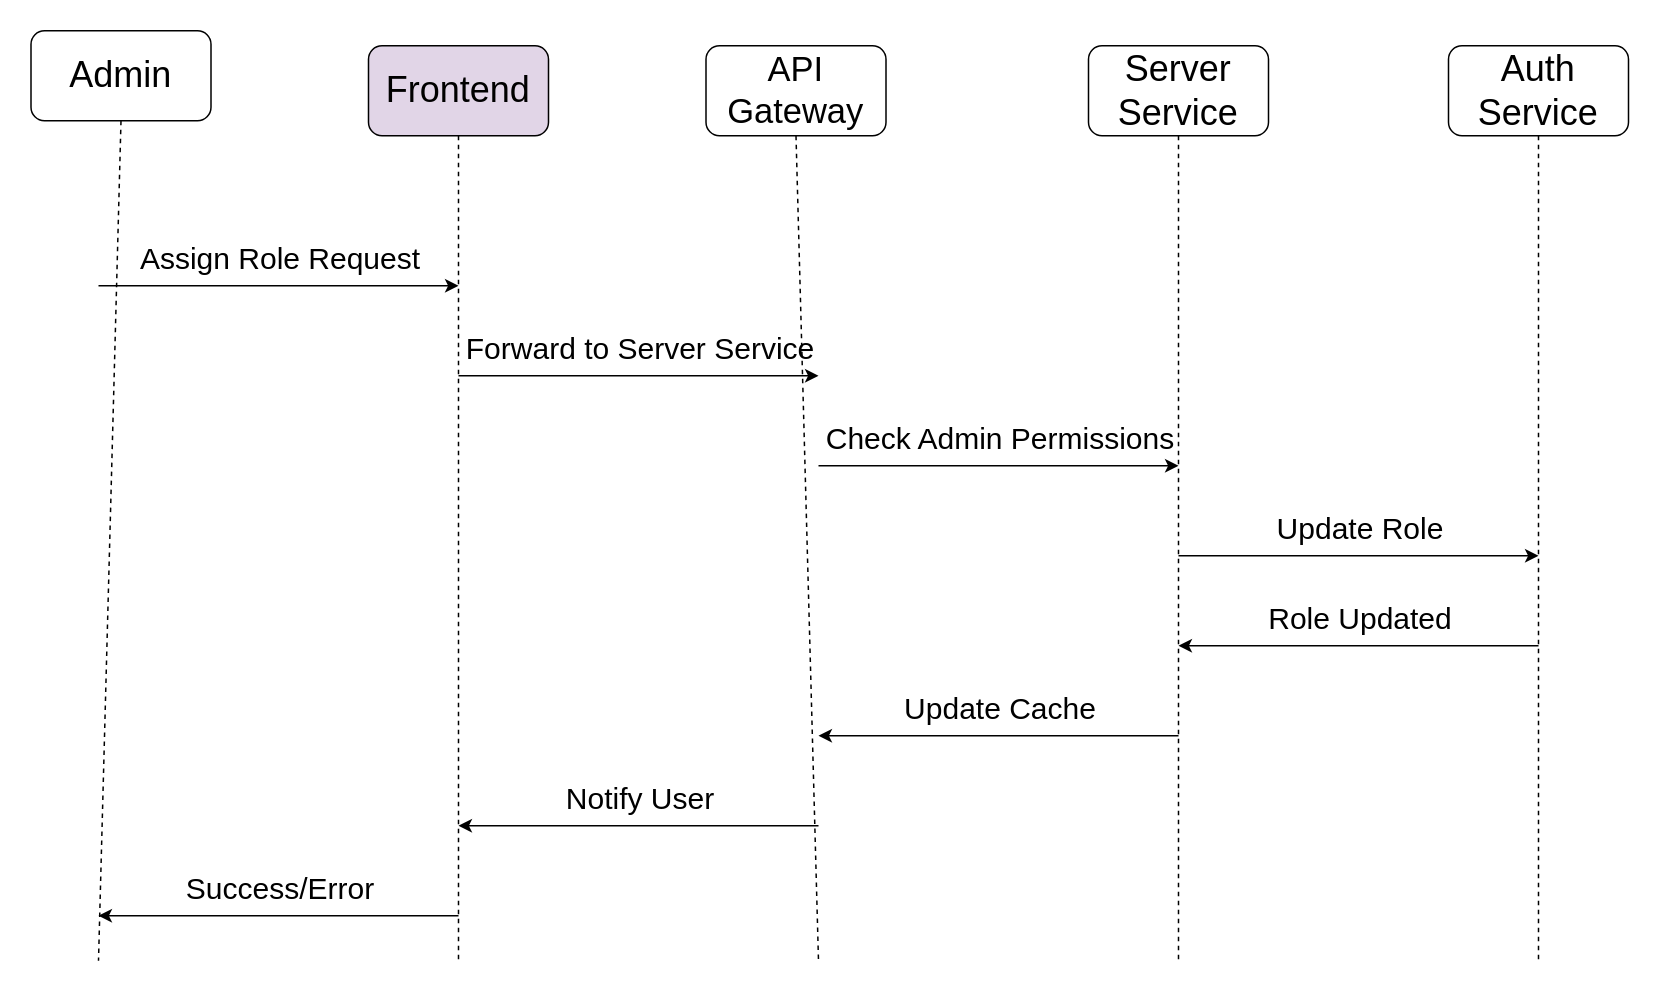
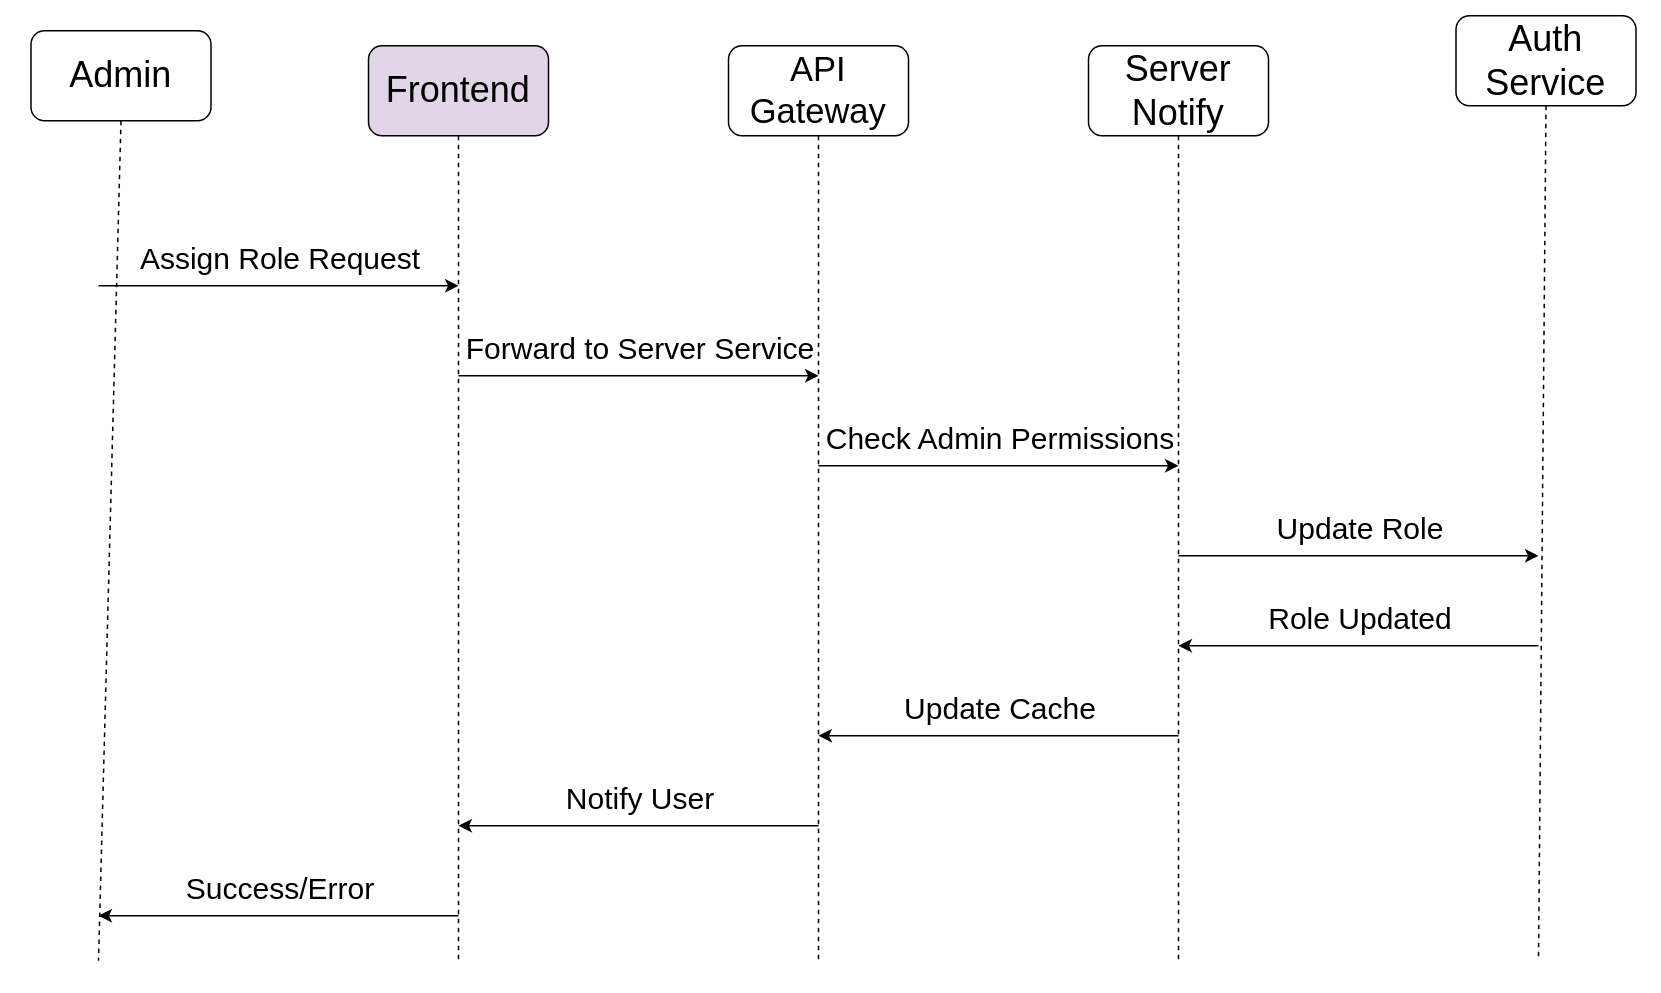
node "API Gateway": moved (796, 91) -> (818, 91)
node "Server Service": label "Server Service" -> "Server Notify"
node "Auth Service": moved (1538, 91) -> (1546, 61)
